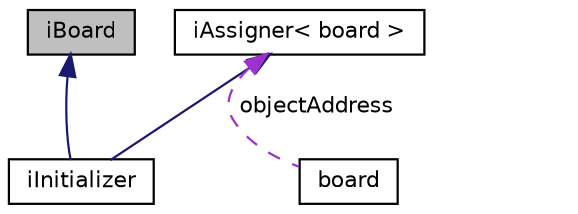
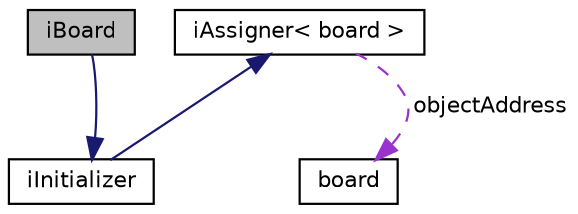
edge "iInitializer" -> "iBoard": reversed
edge "board" -> "iAssigner< board >": reversed
